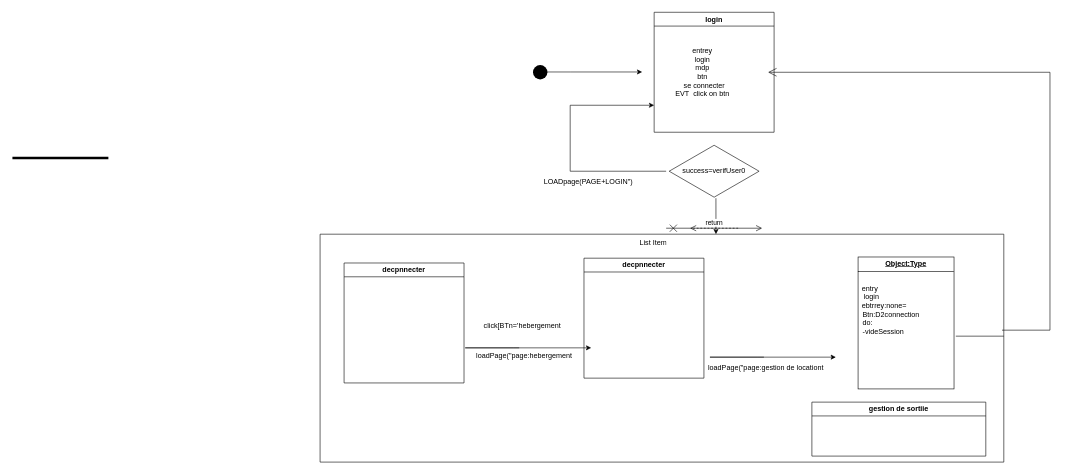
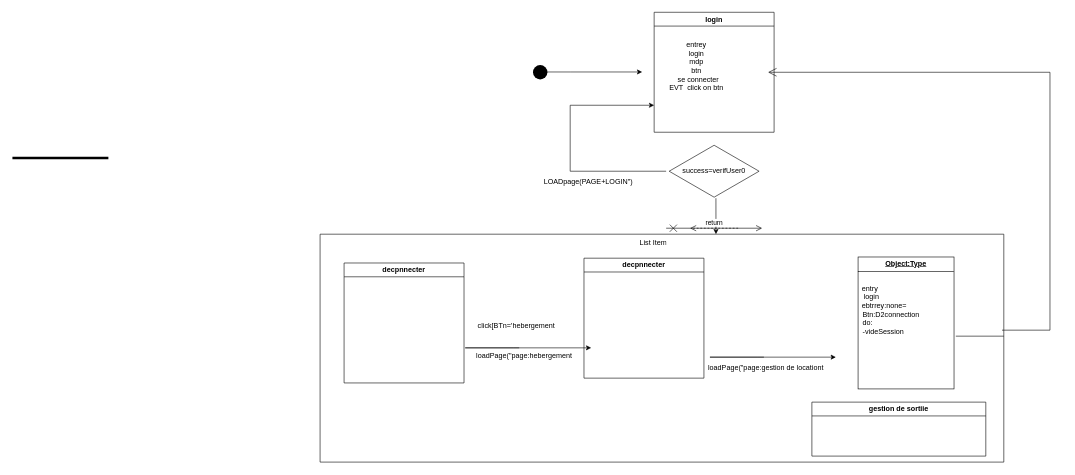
node "entrey login mdp btn se connecter EVT click on btn": moved (702, 72) -> (696, 66)
node "click[BTn='hebergement": moved (522, 326) -> (516, 326)
